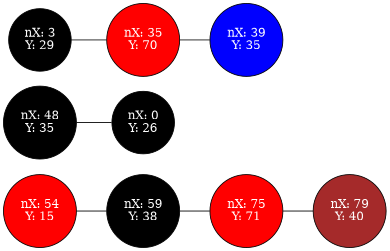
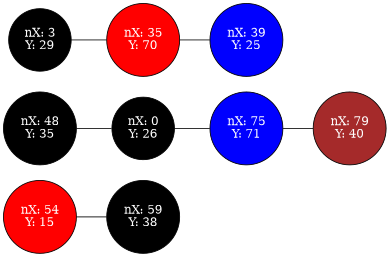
node "nX: 39 Y: 35": label "nX: 39 Y: 35" -> "nX: 39 Y: 25"
edge "nX: 59 Y: 38" -- "nX: 75 Y: 71": now "nX: 0 Y: 26" -- "nX: 75 Y: 71"
node "nX: 75 Y: 71": fillcolor Red -> blue
